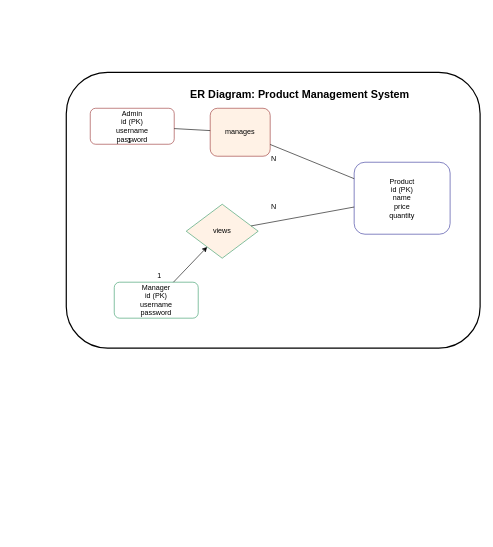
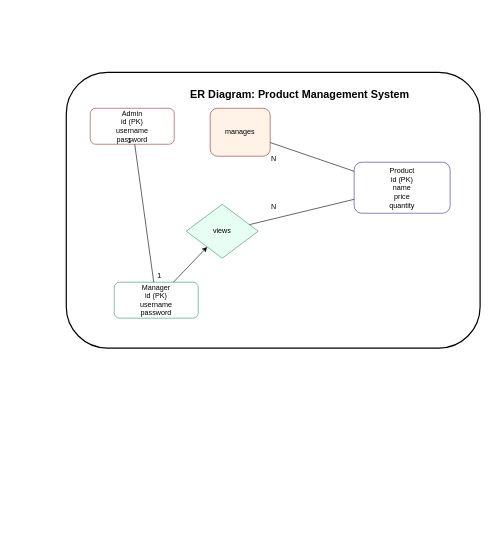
edge "Admin id (PK) username password" -- "manages": now "Admin id (PK) username password" -- "Manager id (PK) username password"
node "Product id (PK) name price quantity": size 96x72 -> 96x51
node "views": fillcolor #fff2e6 -> #e6fff2
